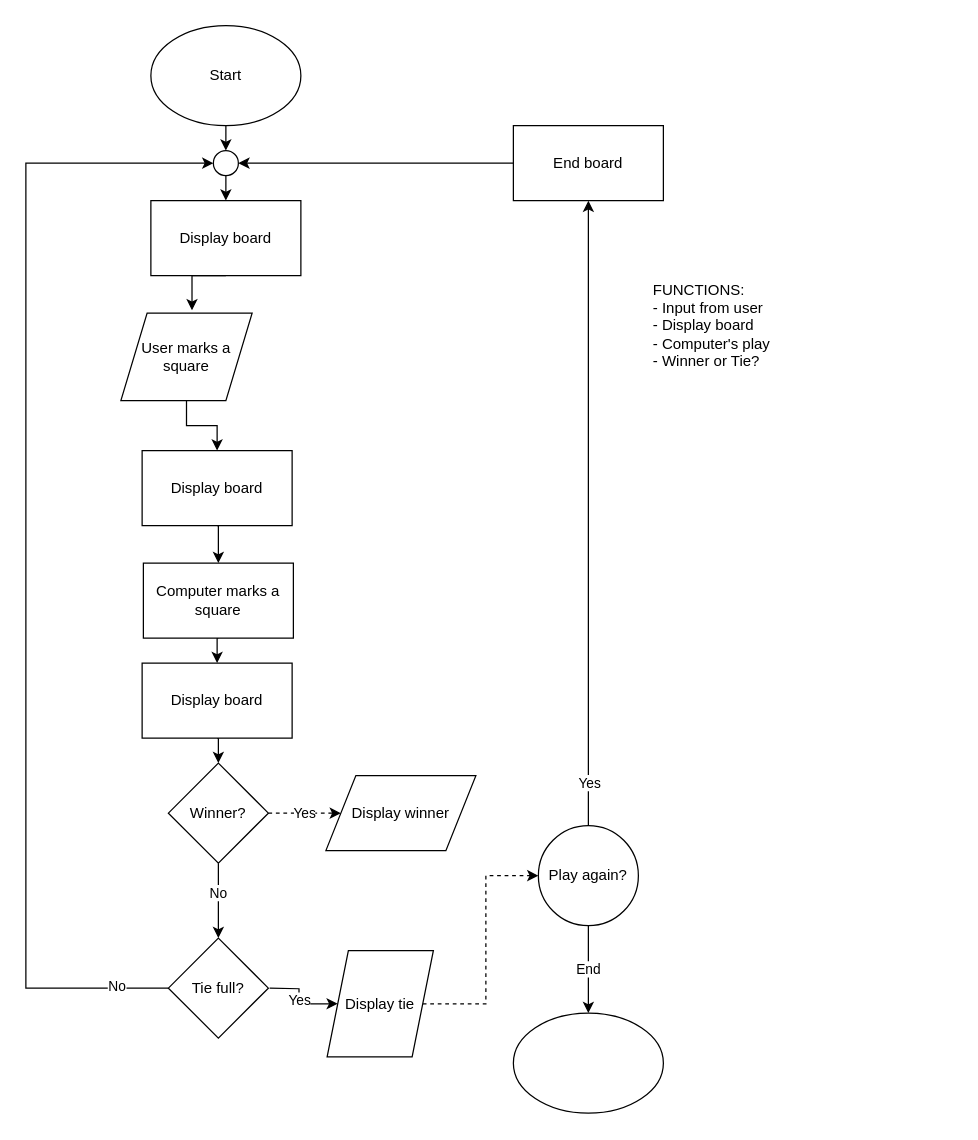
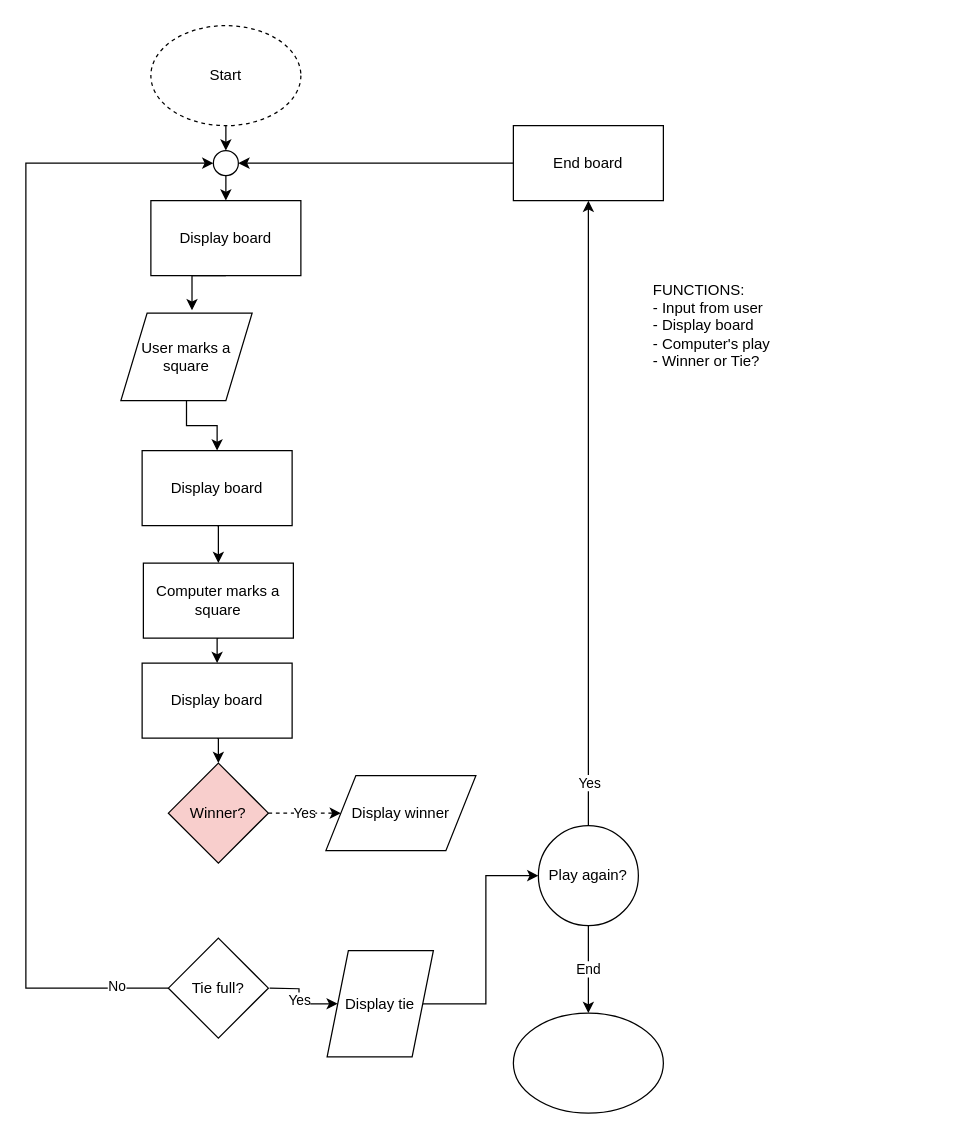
node "Start": style solid -> dashed
node "Winner?": fillcolor #ffffff -> #f8cecc
edge "Winner?" -> "Tie full?": removed, label "No"
edge "Display tie" -> "Play again?": style dashed -> solid
